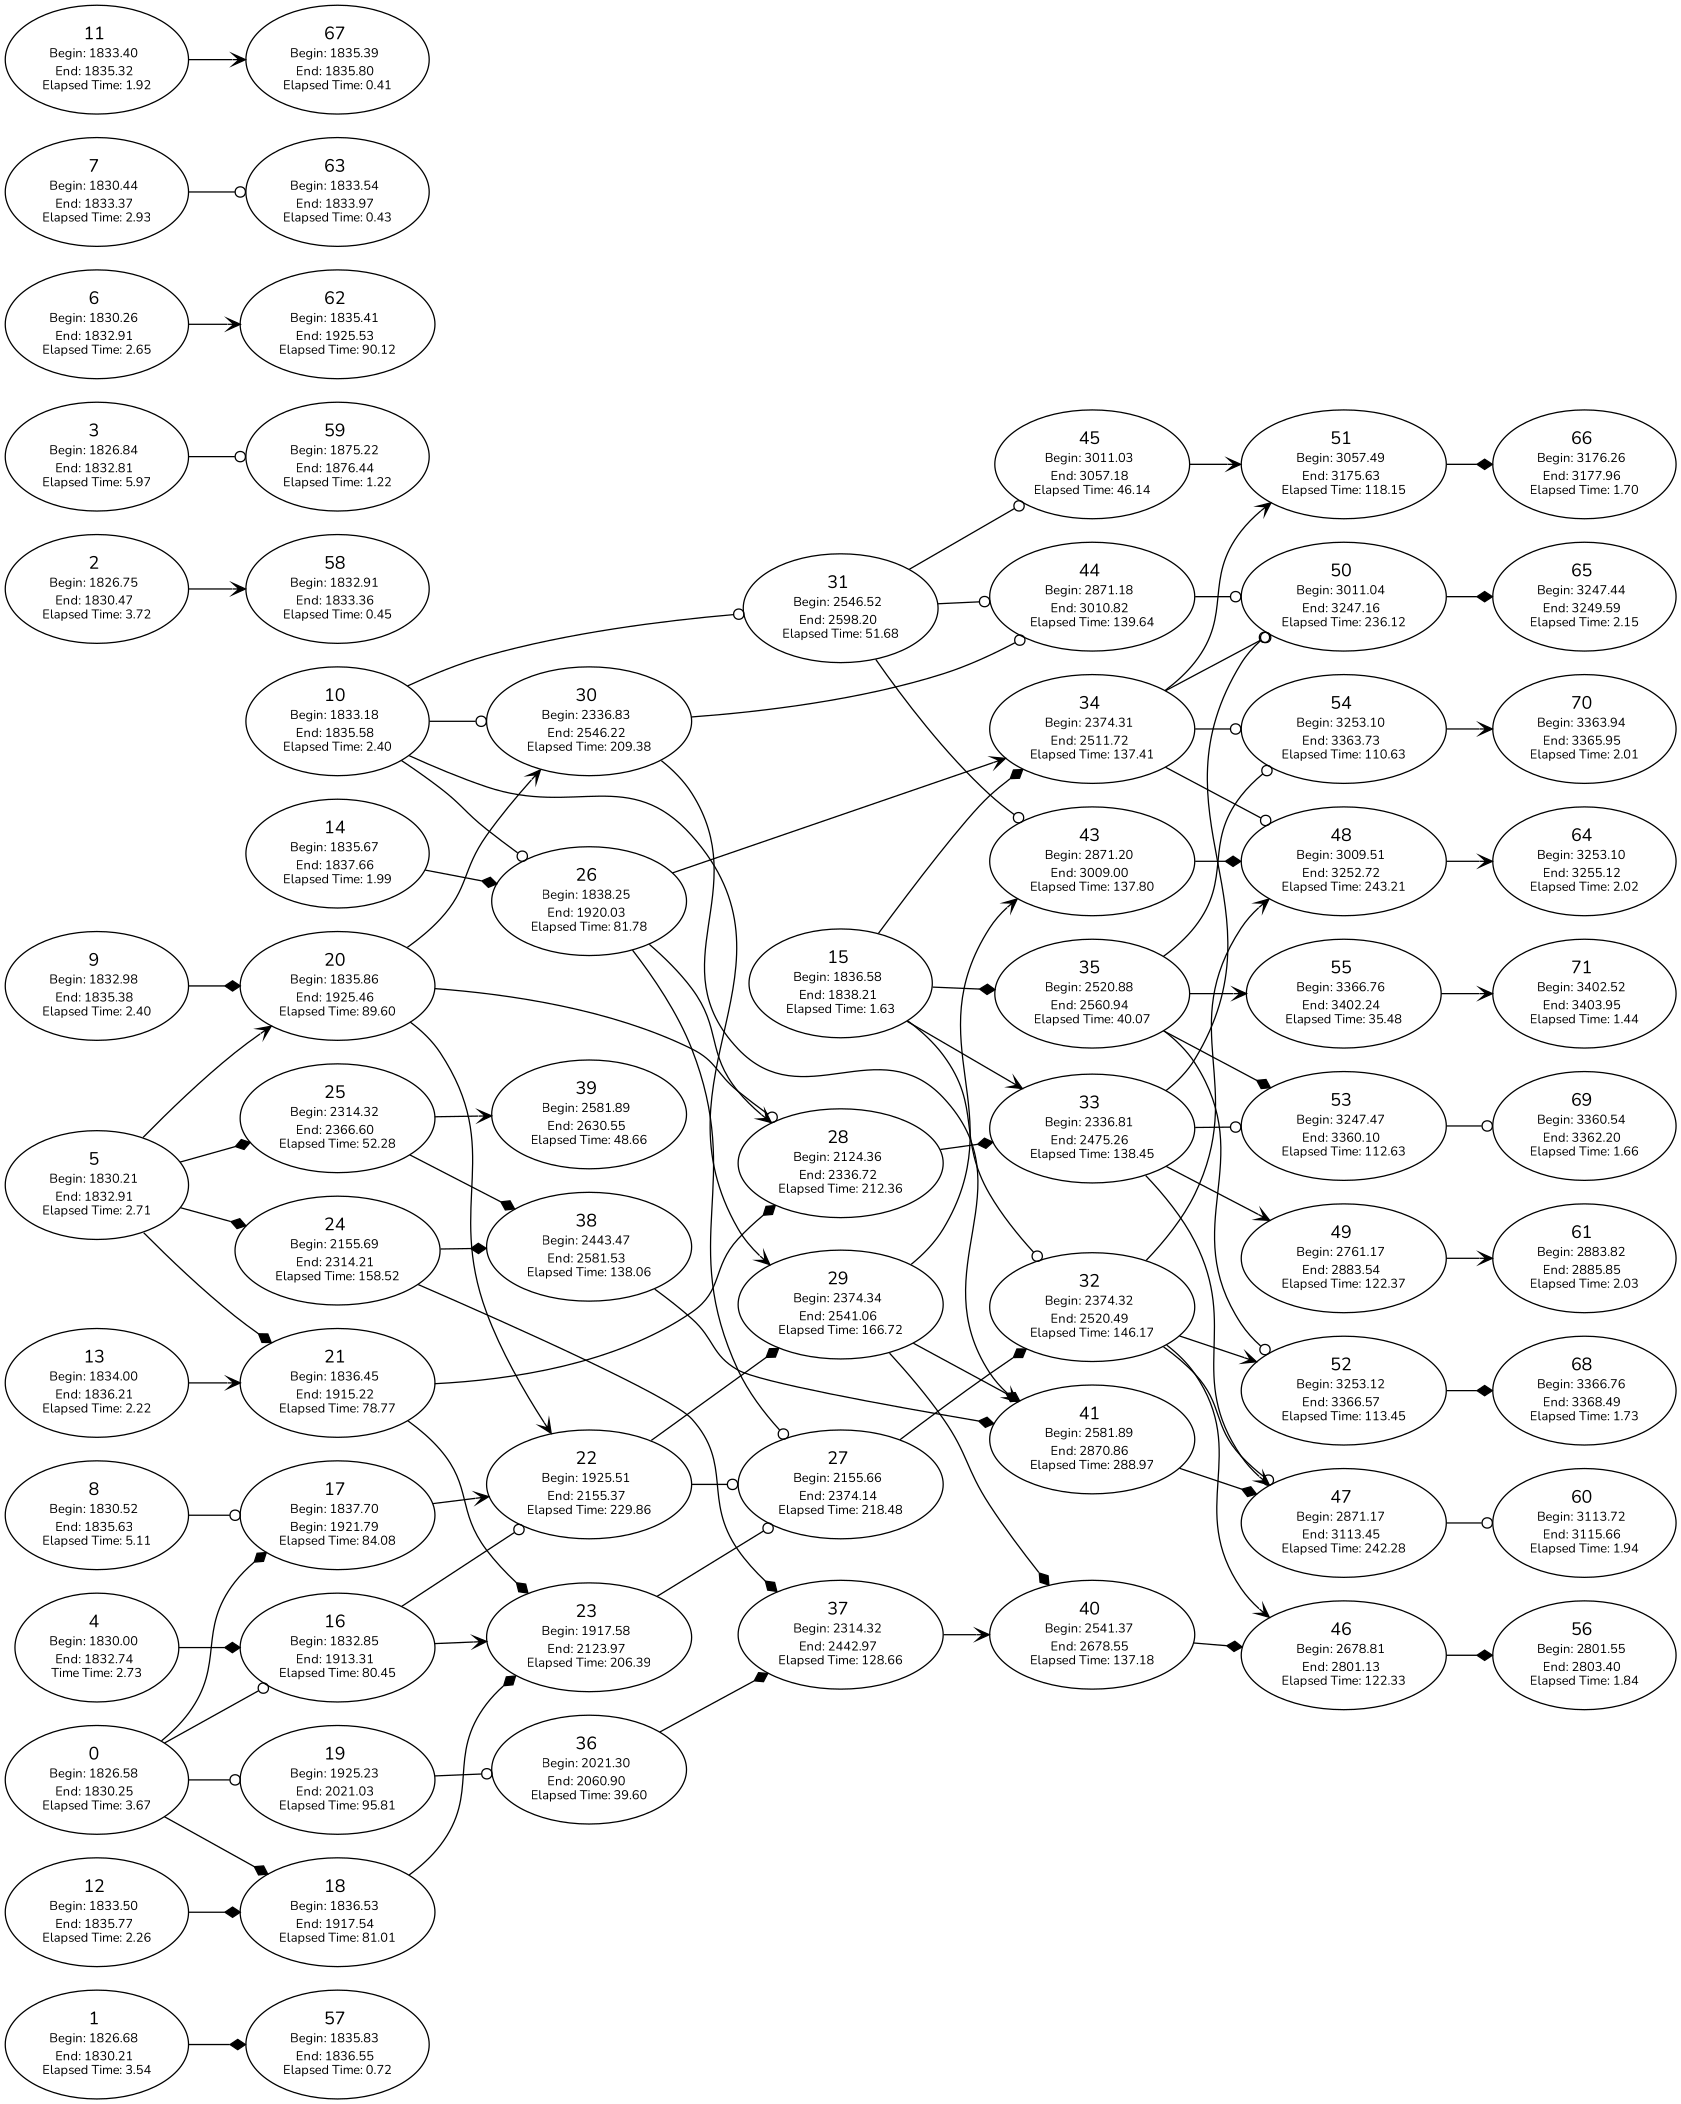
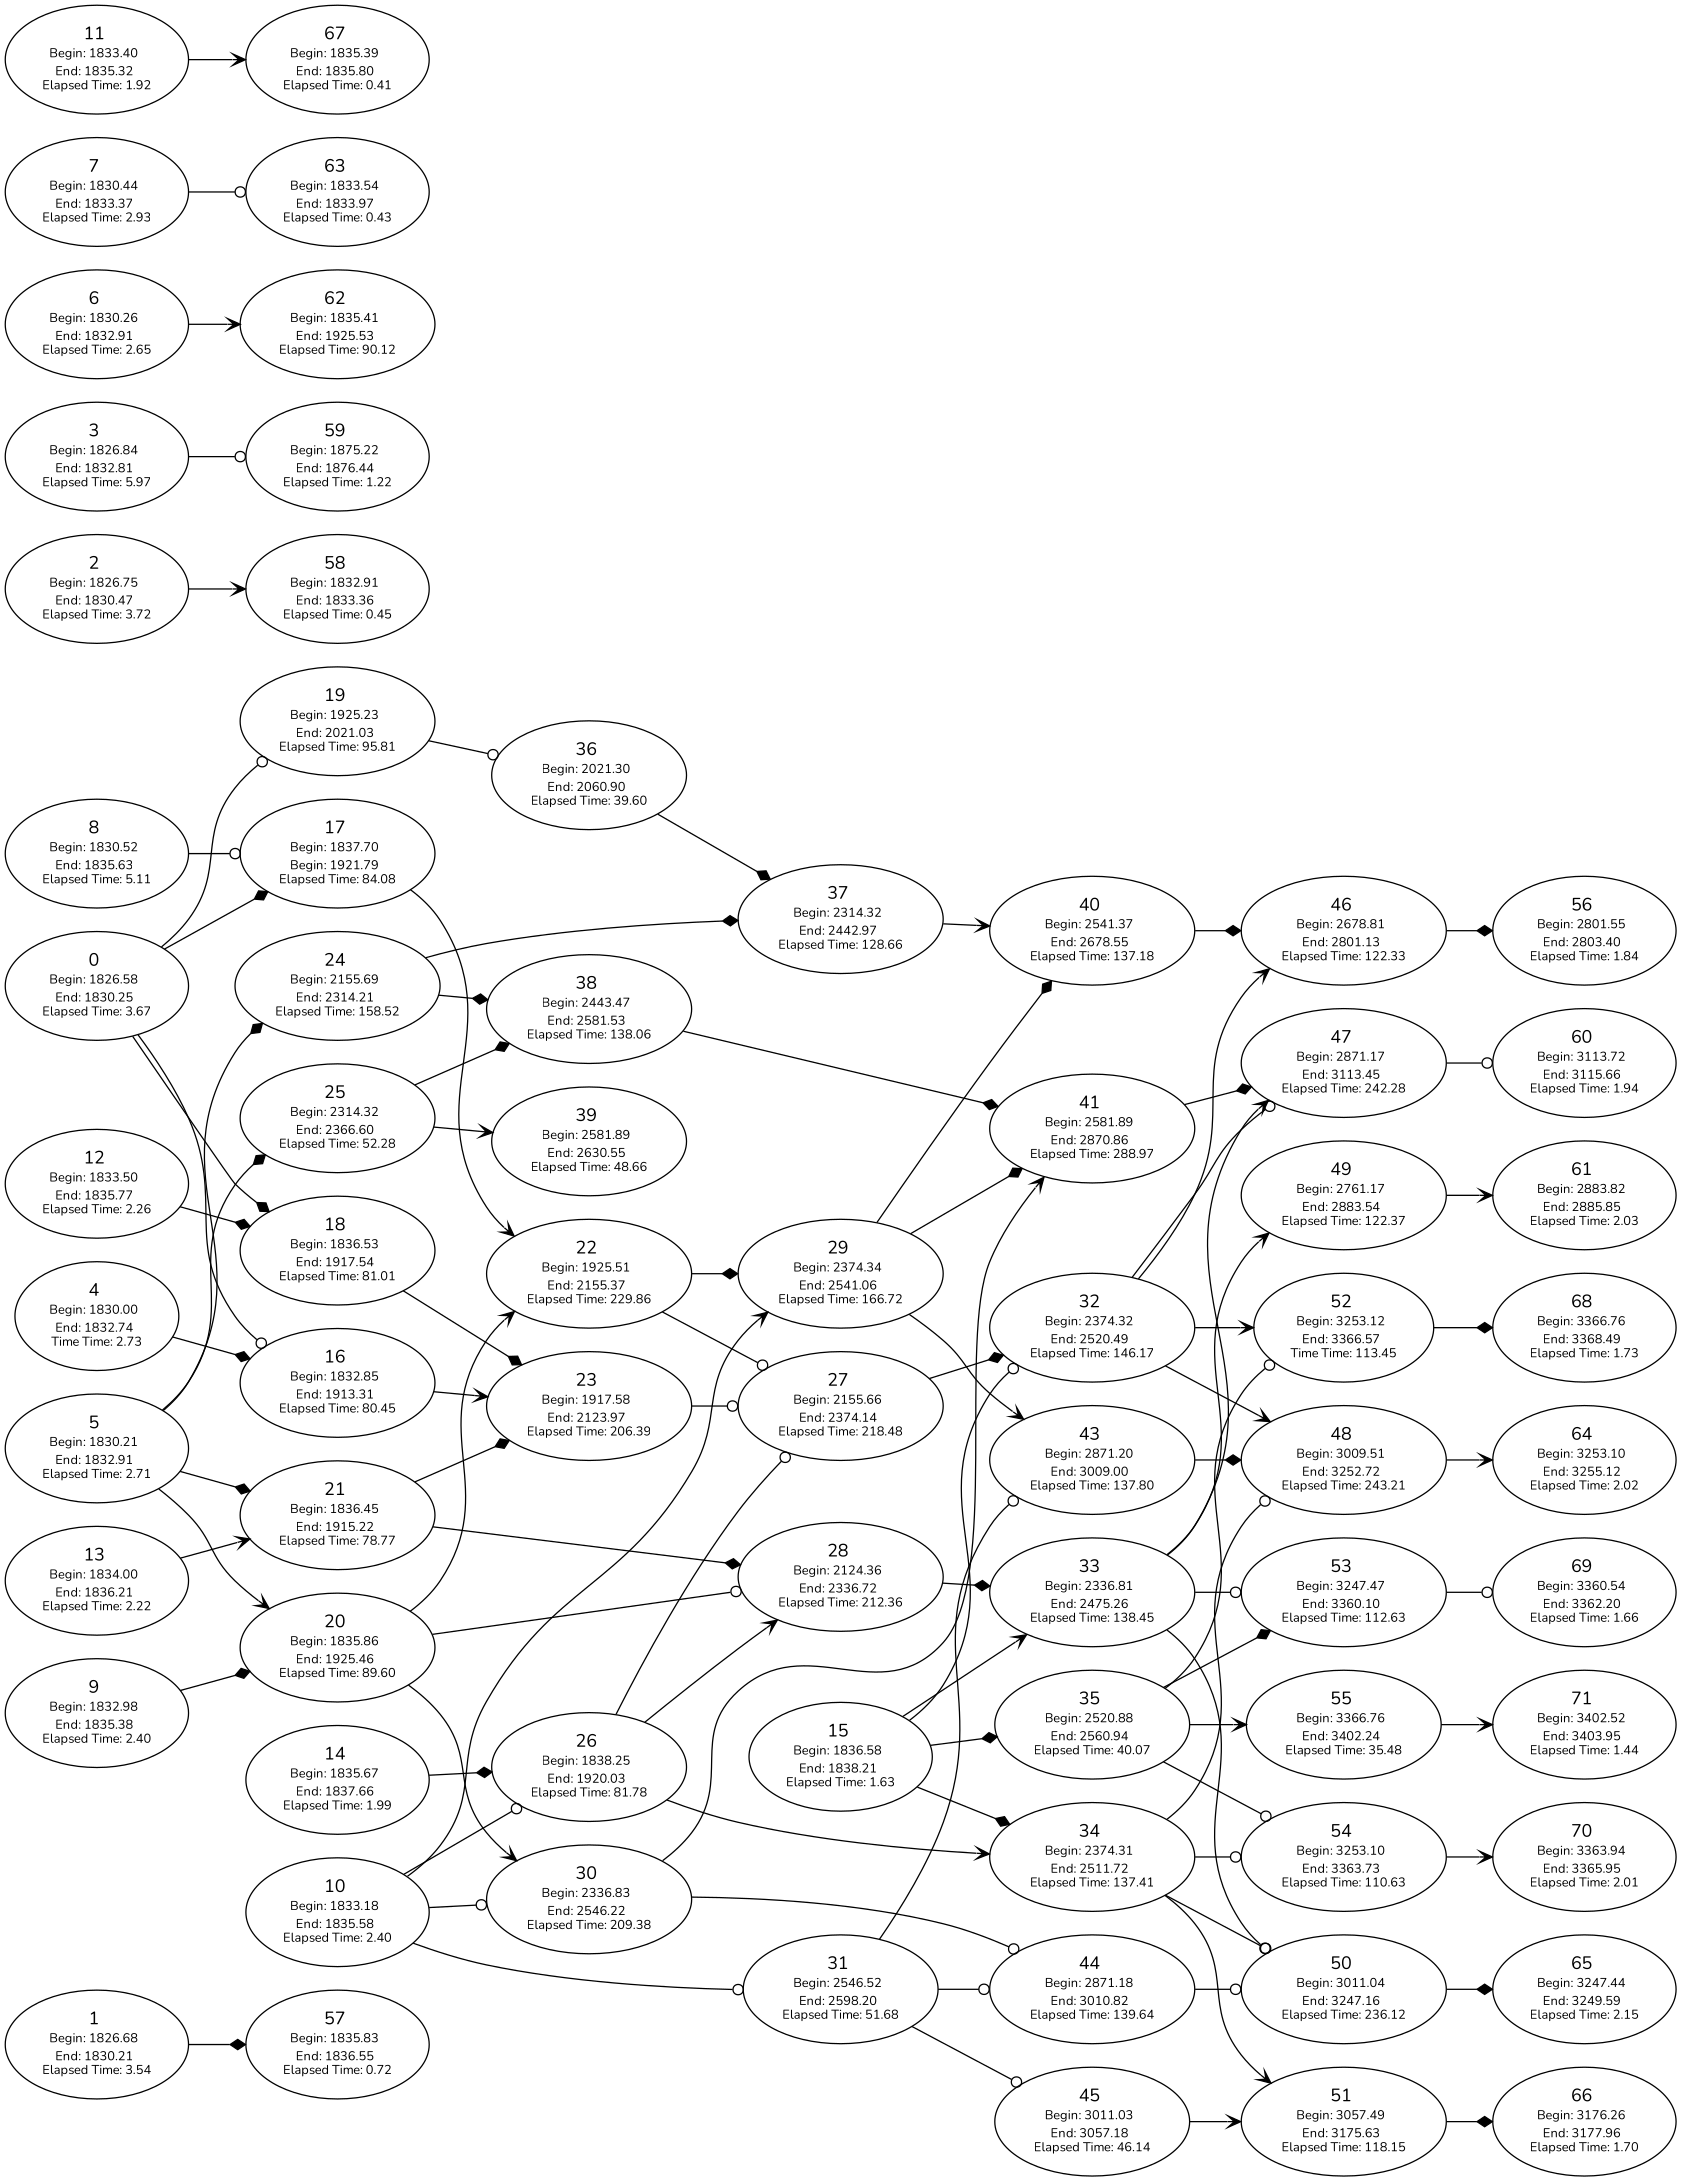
node "52": text "Elapsed Time: 113.45" -> "Time Time: 113.45"
edge "16" -> "22": removed
